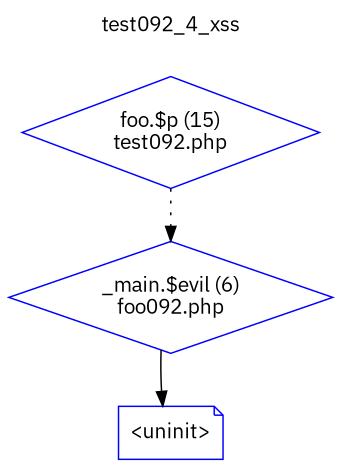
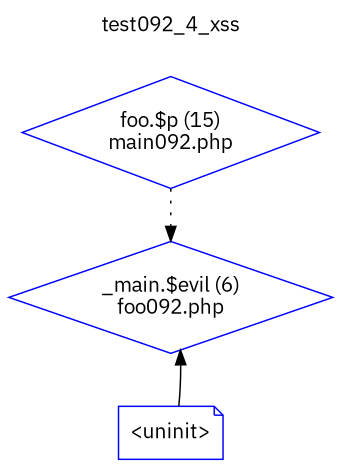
node "foo.$p (15) test092.php": label "foo.$p (15) test092.php" -> "foo.$p (15) main092.php"
edge "_main.$evil (6) foo092.php" -> "<uninit>": reversed
